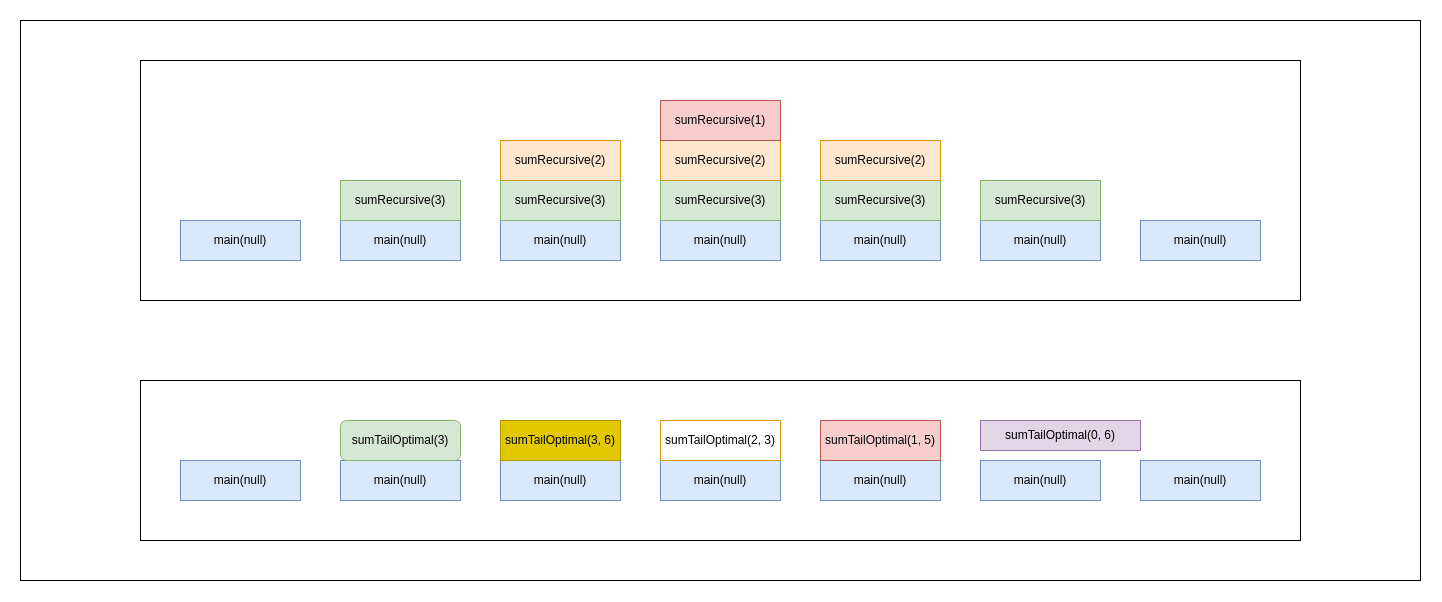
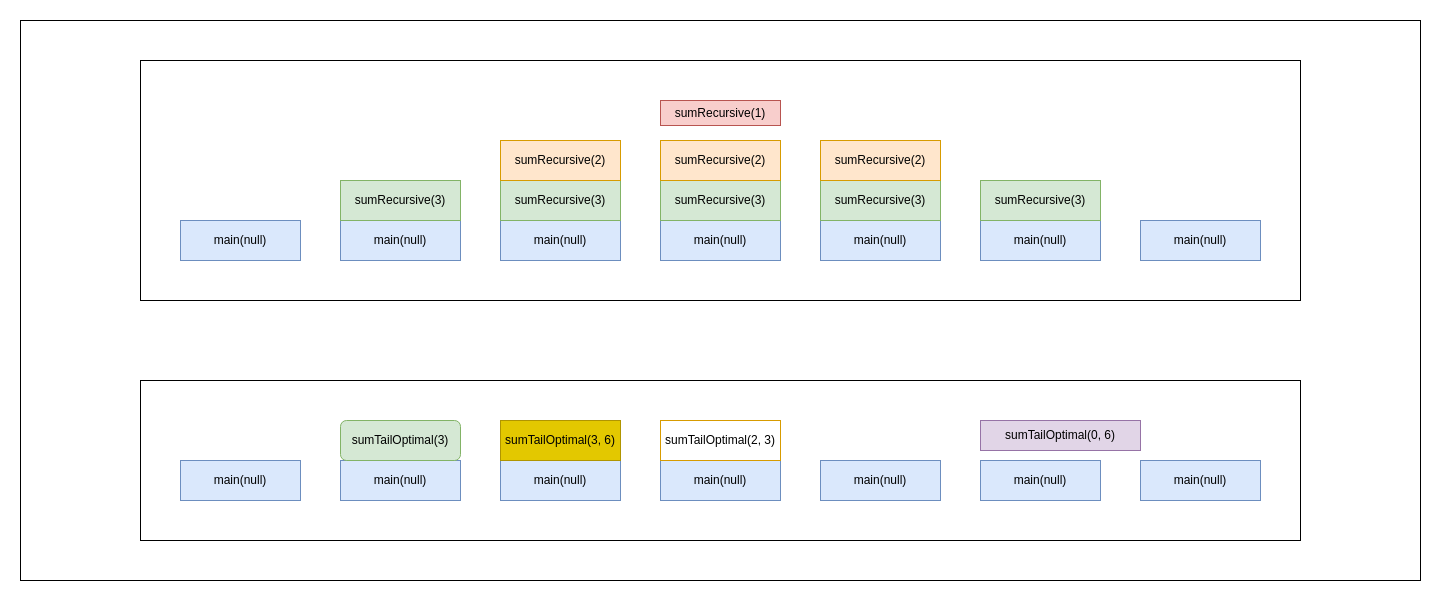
node "sumRecursive(1)": size 120x40 -> 120x25
node "sumTailOptimal(1, 5)": removed
